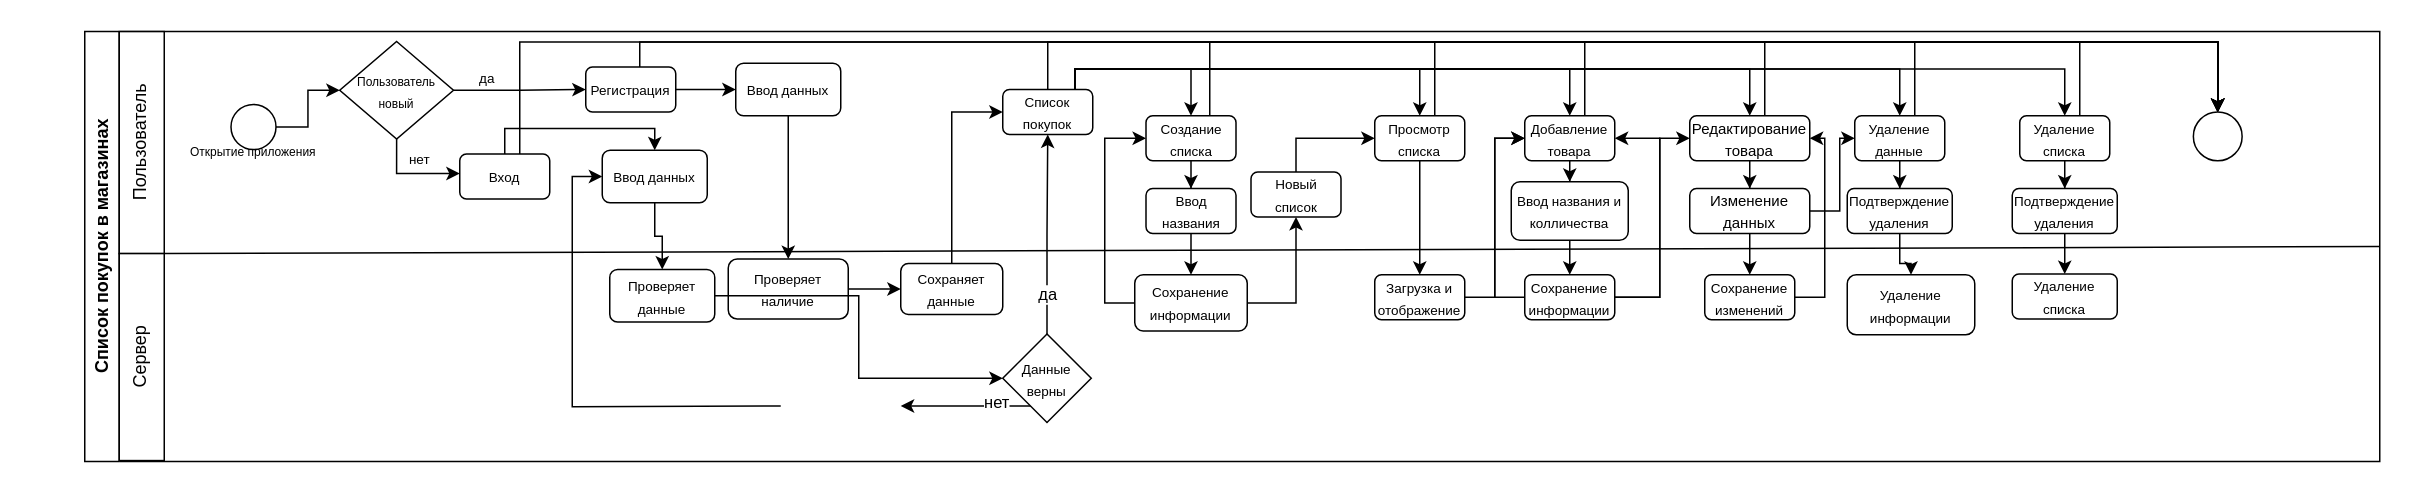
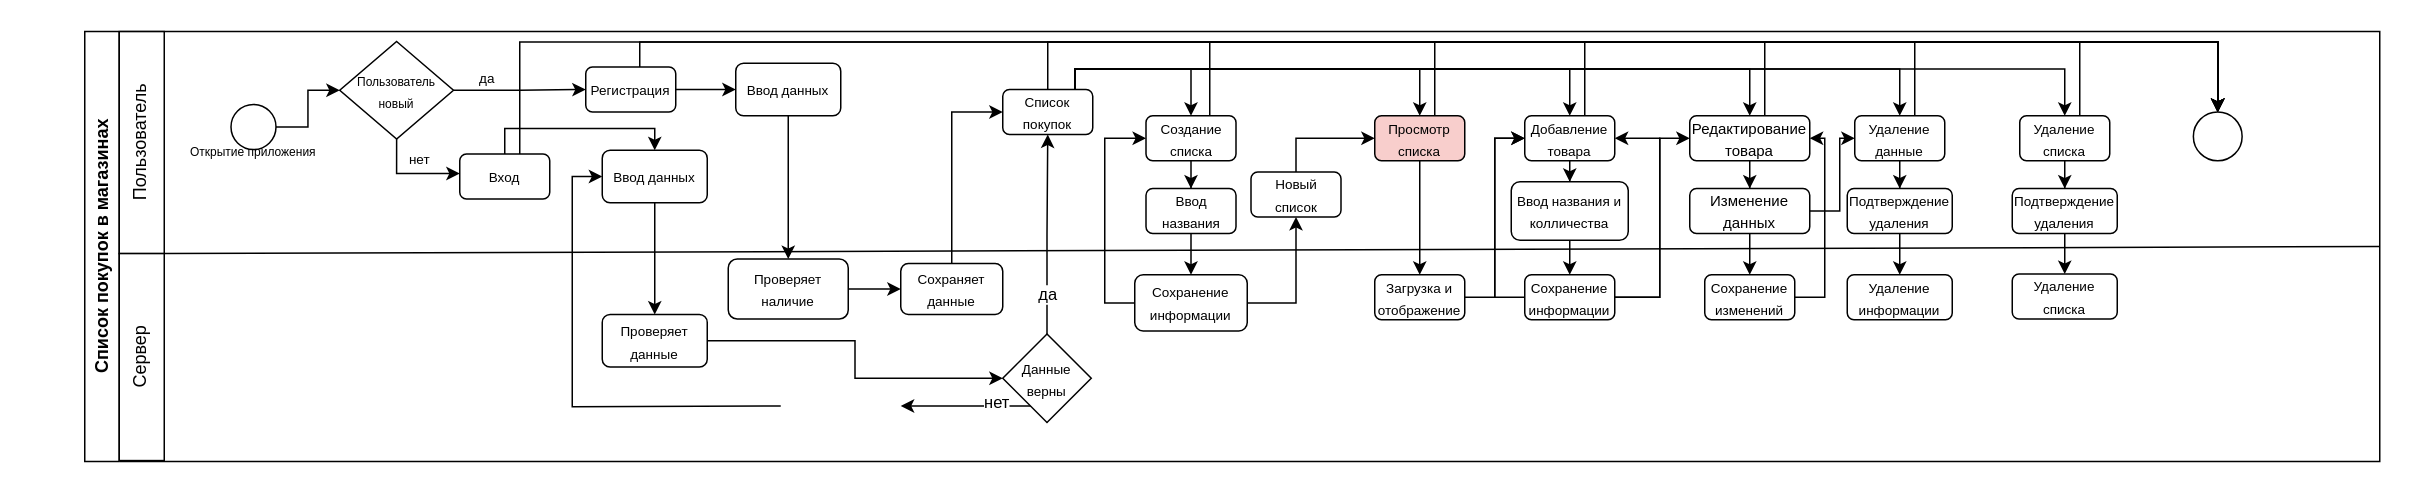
node "Просмотр списка": fillcolor #ffffff -> #f8cecc
node "Проверяет данные": moved (662, 296) -> (655, 341)
node "Удаление информации": size 128x60 -> 105x45
